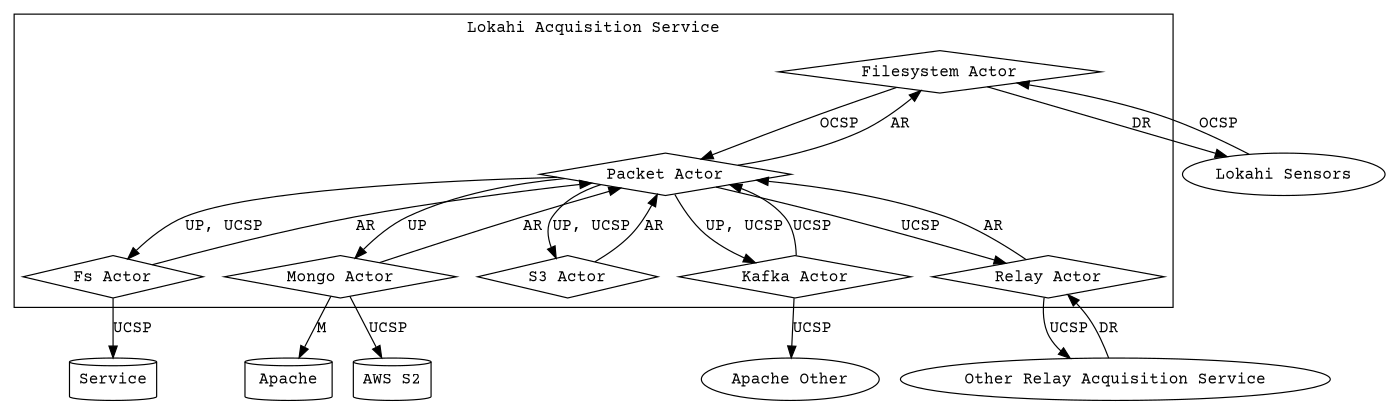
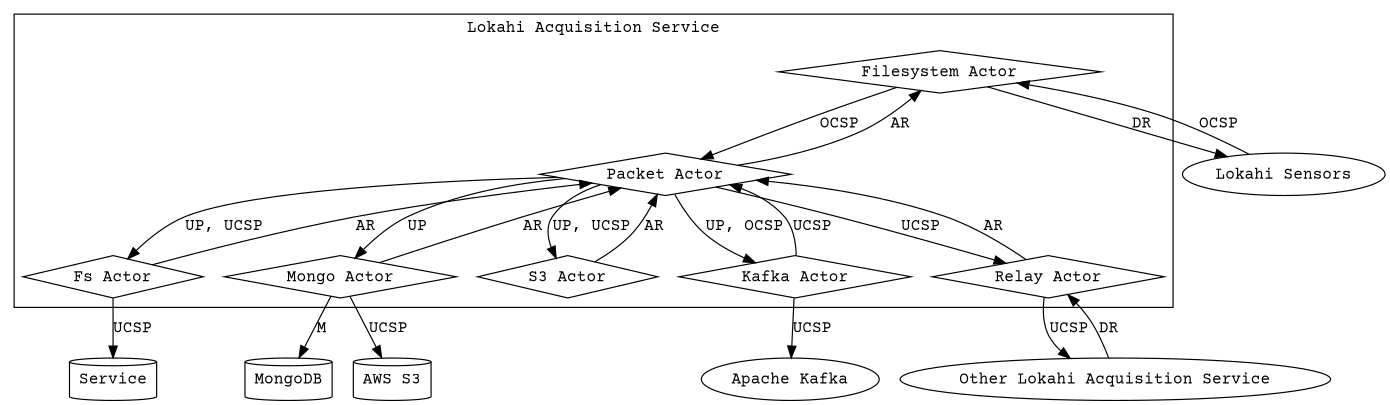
edge "Packet Actor" -> "Kafka Actor": label "UP, UCSP" -> "UP, OCSP"
node "Apache": label "Apache" -> "MongoDB"
node "AWS S2": label "AWS S2" -> "AWS S3"
node "Apache Other": label "Apache Other" -> "Apache Kafka"
node "Other Relay Acquisition Service": label "Other Relay Acquisition Service" -> "Other Lokahi Acquisition Service"
